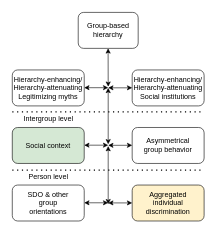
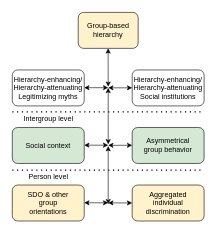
node "Group-basedhierarchy": fillcolor #ffffff -> #fff2cc
node "Asymmetrical group behavior": fillcolor #ffffff -> #d5e8d4
node "SDO & other group orientations": fillcolor #ffffff -> #fff2cc
